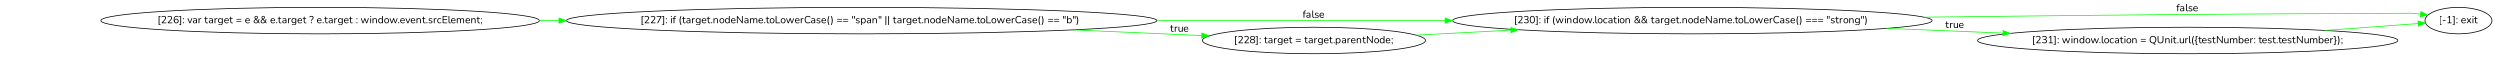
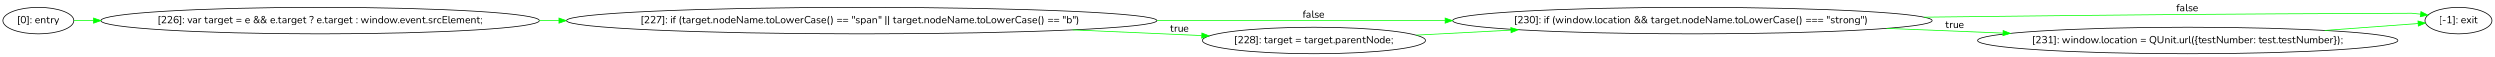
node "[0]: entry": added
